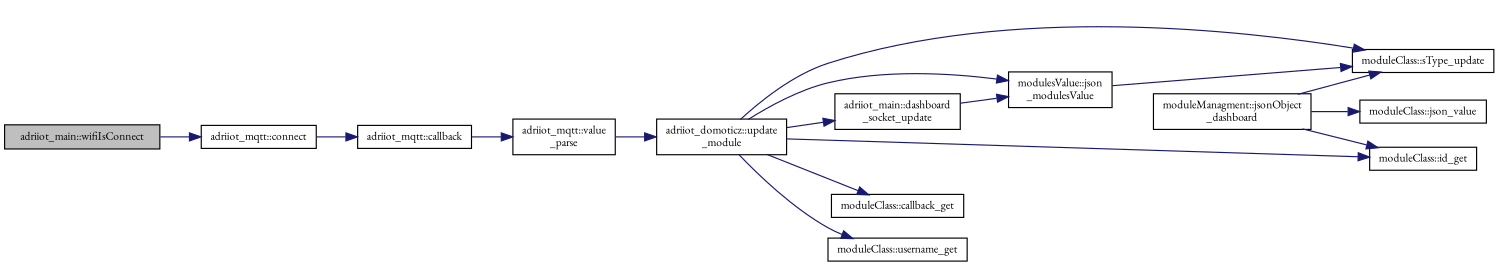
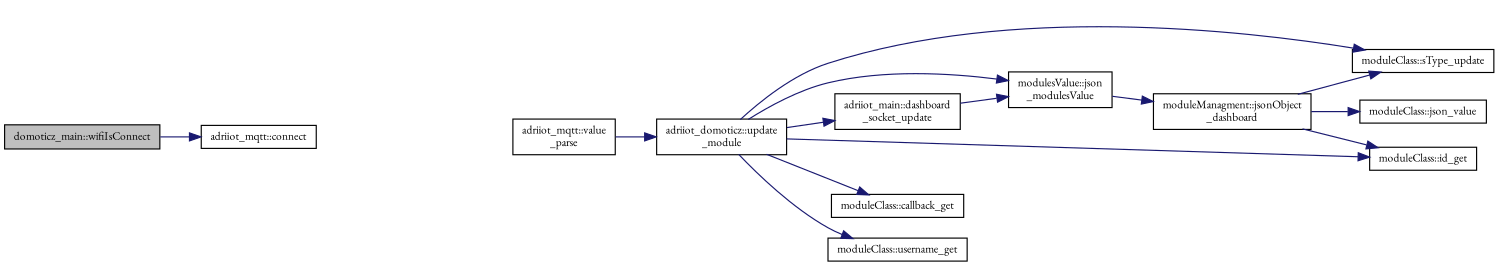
edge "modulesValue::json _modulesValue" -> "moduleClass::sType_update": now "modulesValue::json _modulesValue" -> "moduleManagment::jsonObject _dashboard"
node "adriiot_main::wifiIsConnect": label "adriiot_main::wifiIsConnect" -> "domoticz_main::wifiIsConnect"
node "adriiot_mqtt::callback": removed
